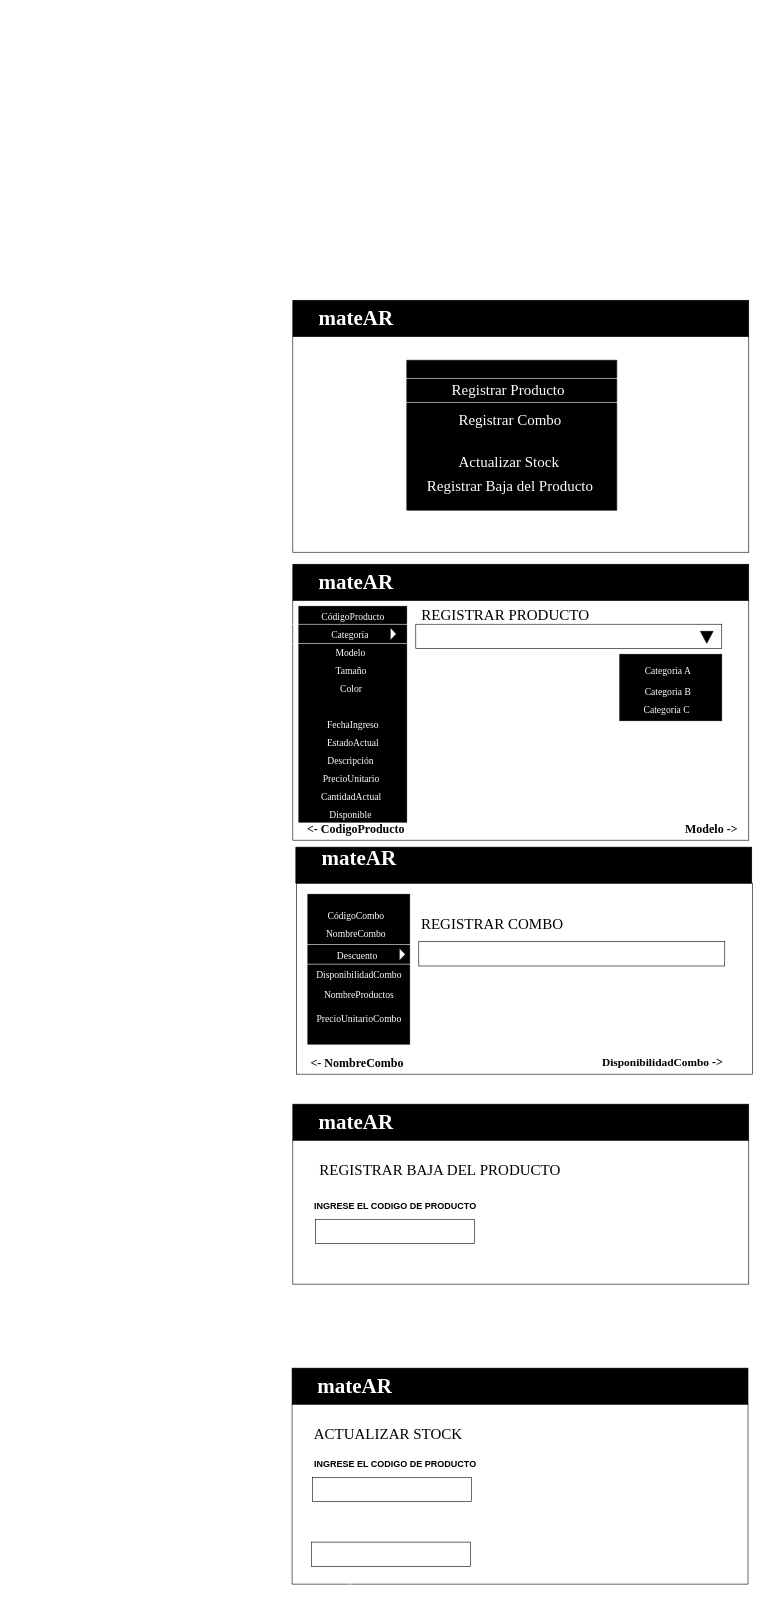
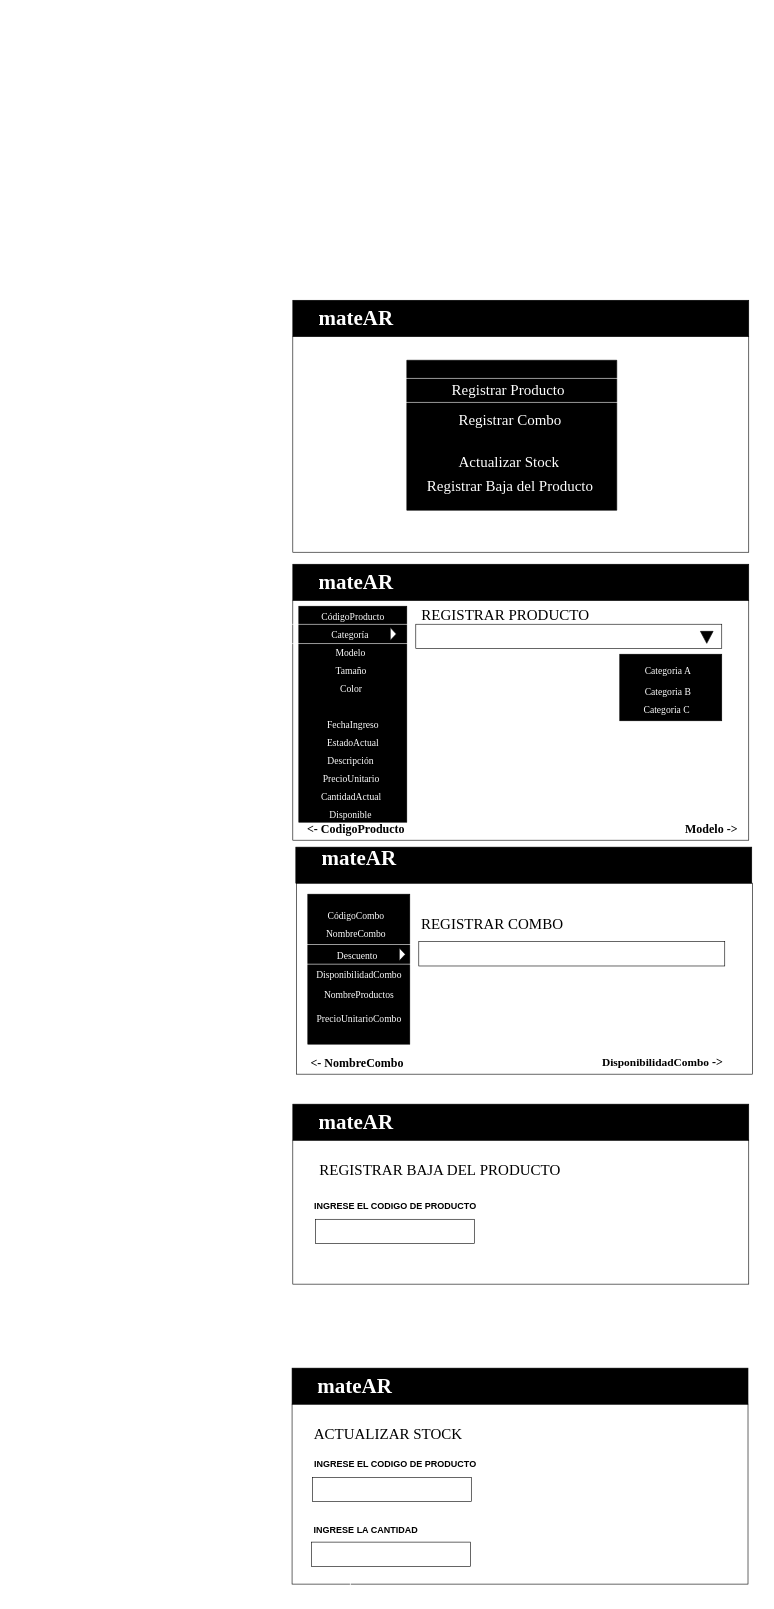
node "INGRESE LA CANTIDAD": added
